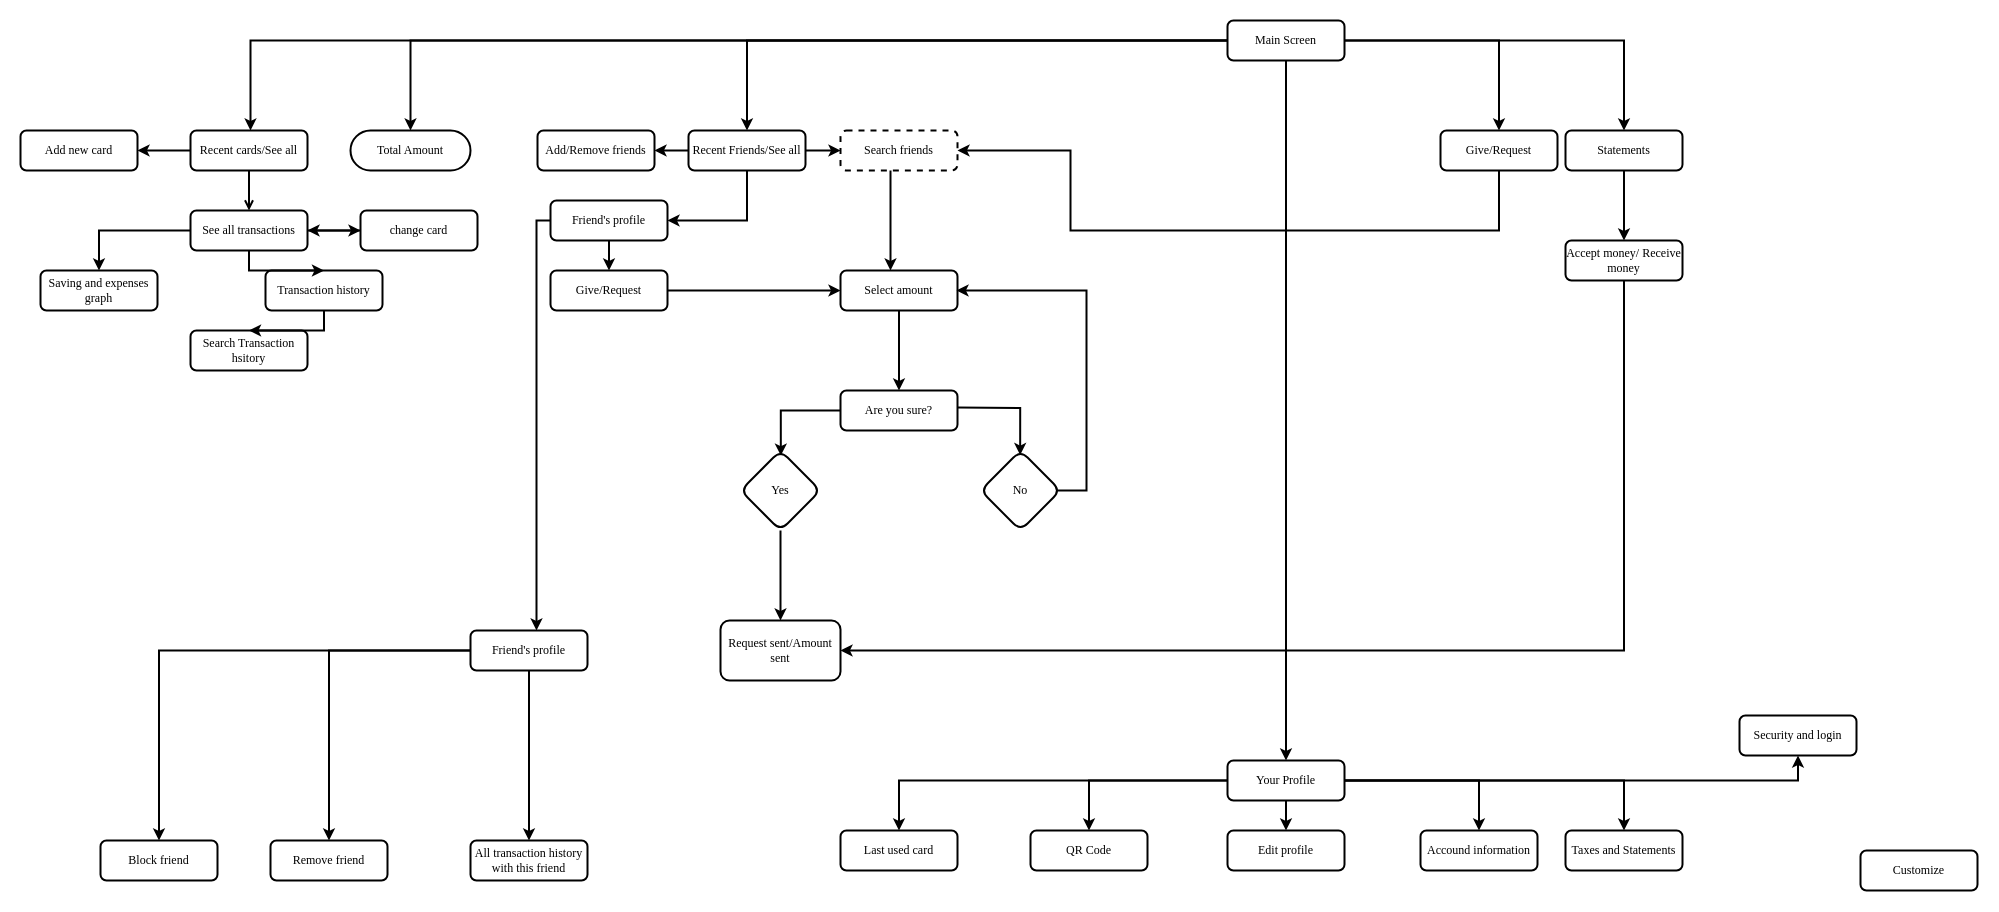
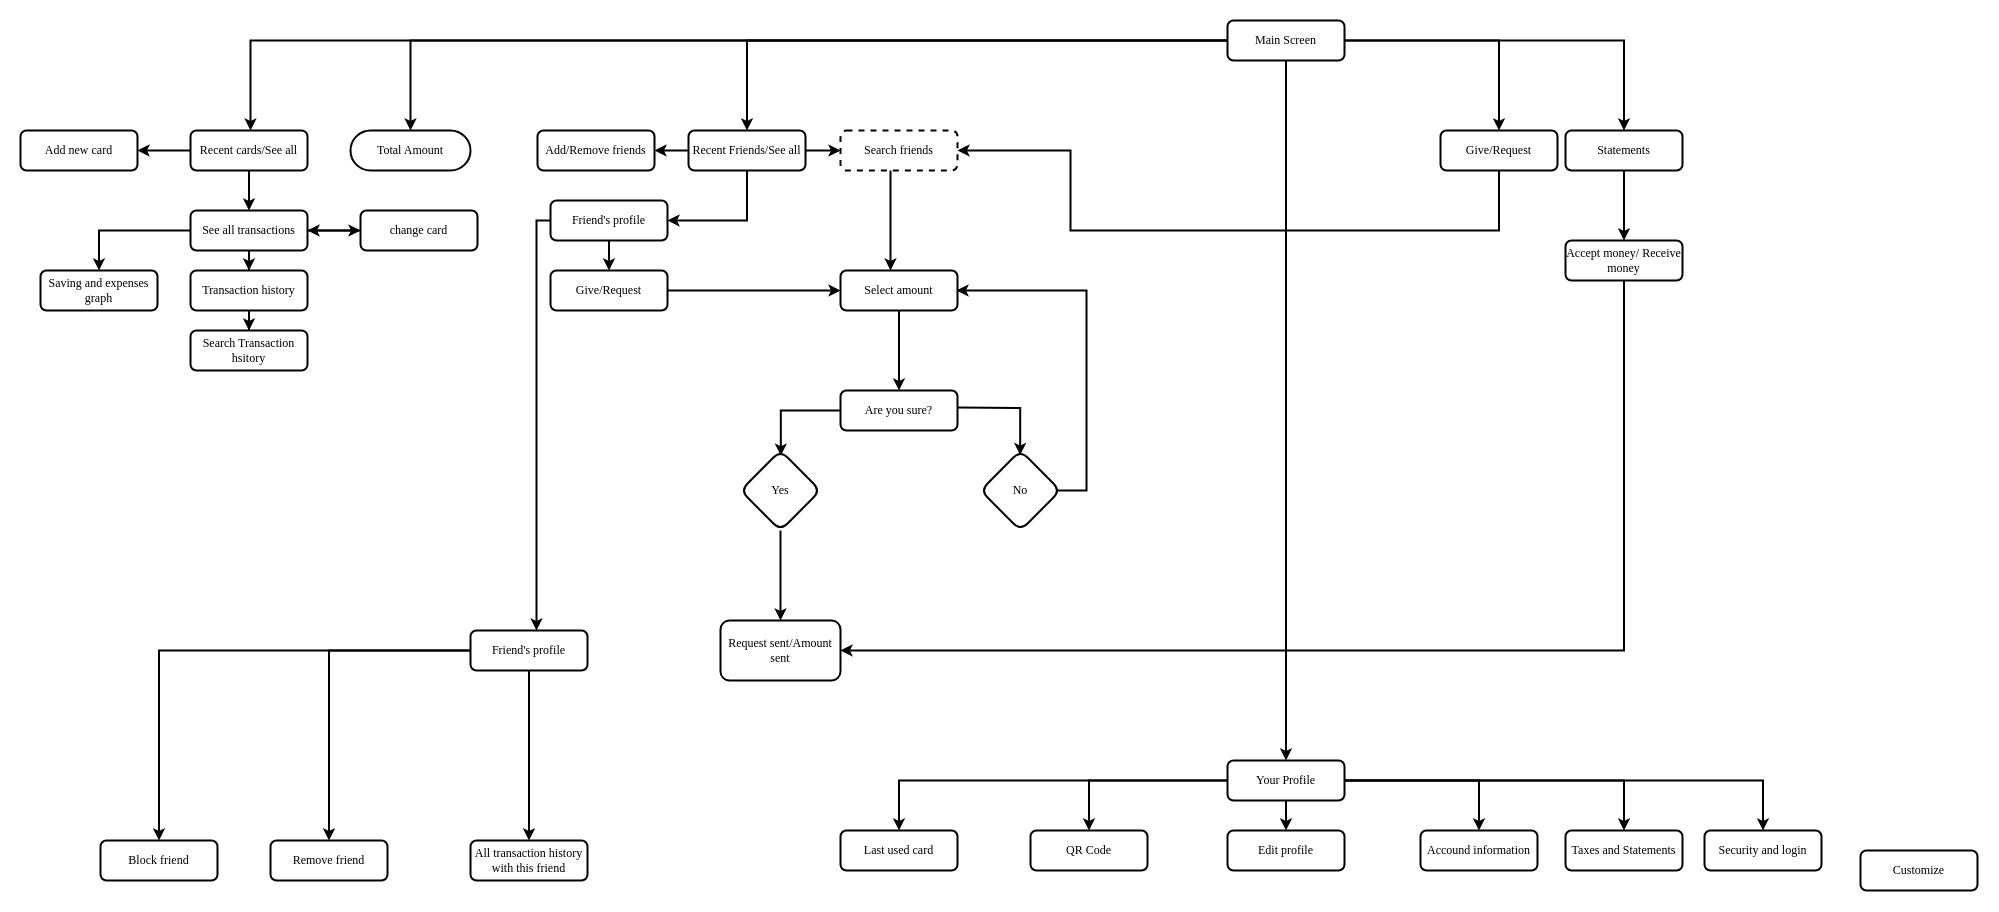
edge "Recent cards/See all" -> "See all transactions": arrowhead open -> classic
node "Transaction history": moved (324, 291) -> (249, 291)
node "Security and login": moved (1798, 736) -> (1763, 851)
